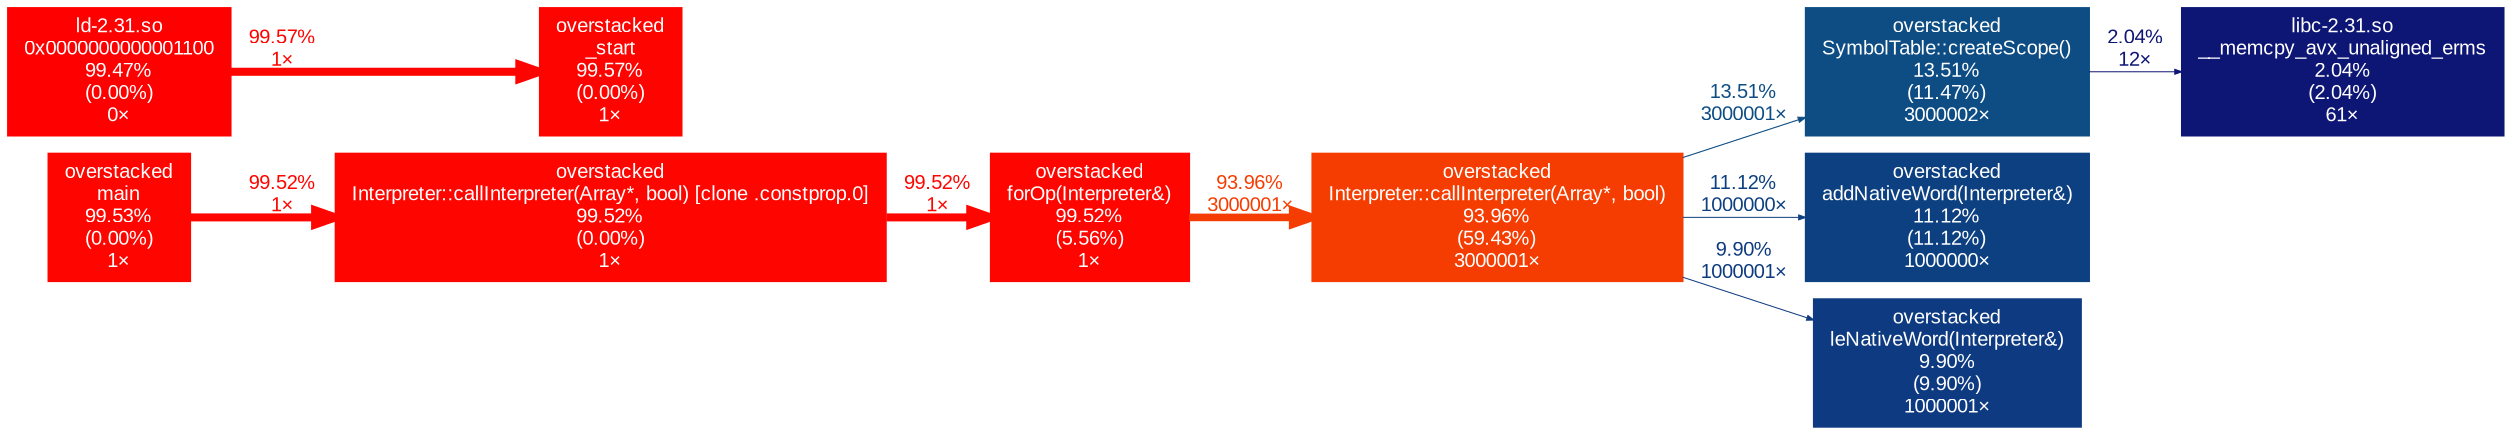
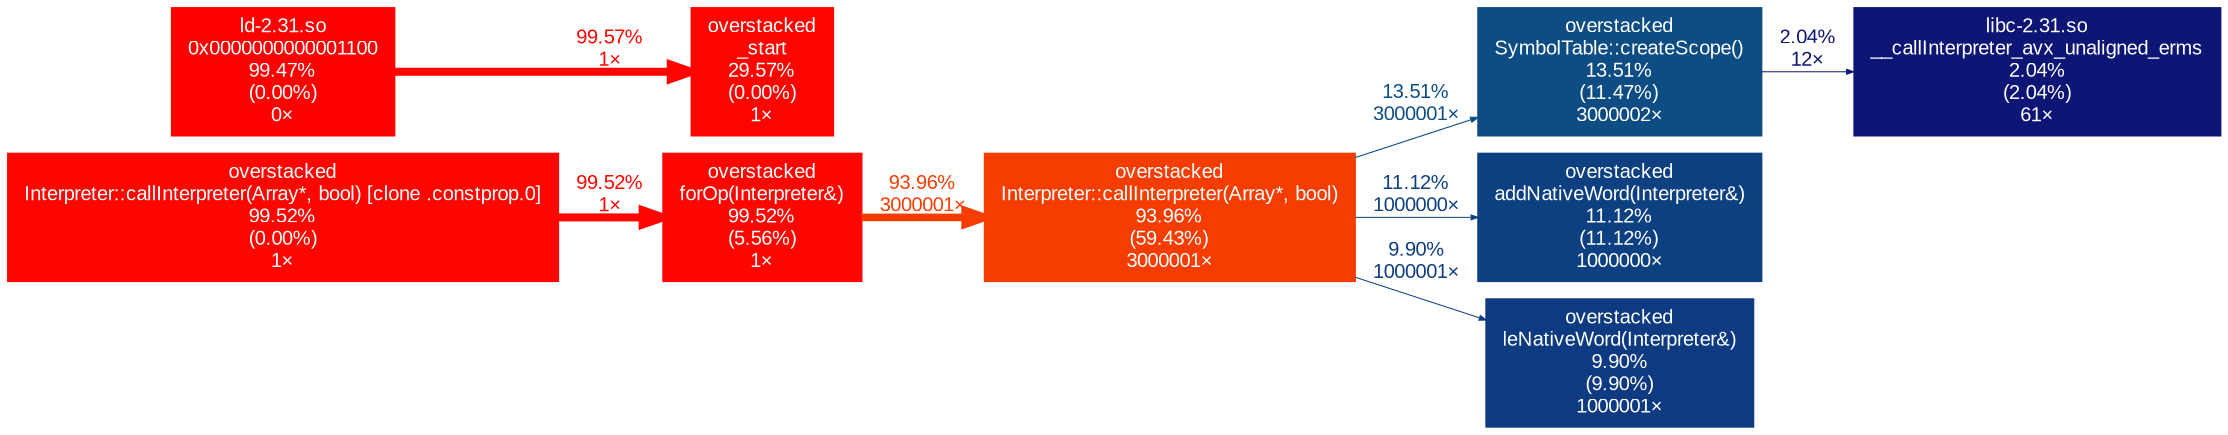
node "overstacked _start 99.57% (0.00%) 1×": label "overstacked _start 99.57% (0.00%) 1×" -> "overstacked _start 29.57% (0.00%) 1×"
node "libc-2.31.so __memcpy_avx_unaligned_erms 2.04% (2.04%) 61×": label "libc-2.31.so __memcpy_avx_unaligned_erms 2.04% (2.04%) 61×" -> "libc-2.31.so __callInterpreter_avx_unaligned_erms 2.04% (2.04%) 61×"
node "overstacked main 99.53% (0.00%) 1×": removed
